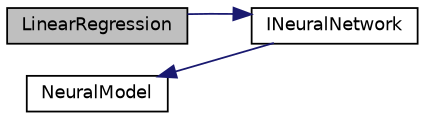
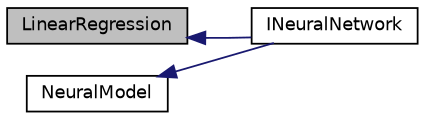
edge "LinearRegression" -> "INeuralNetwork": reversed
